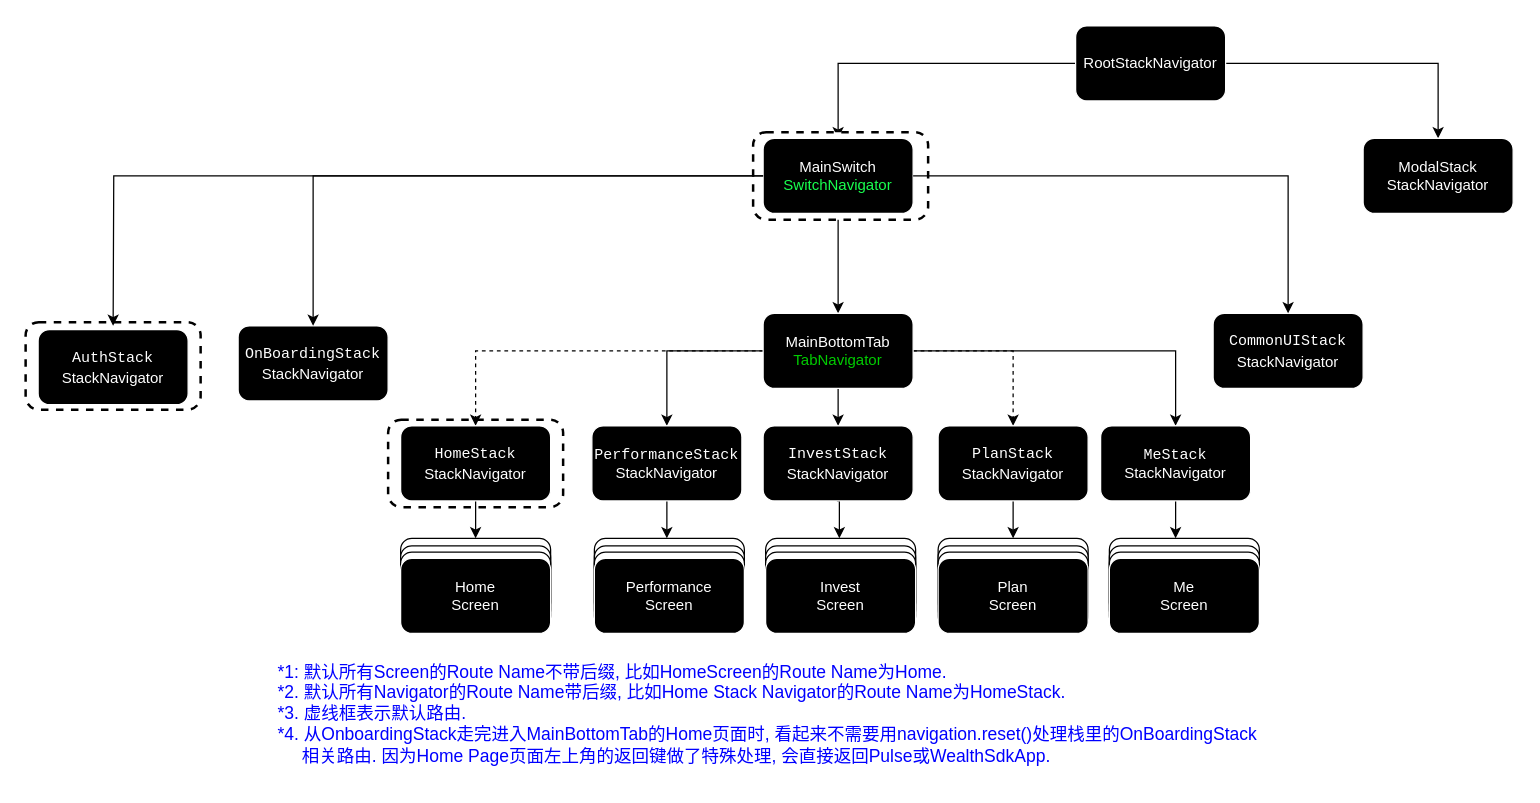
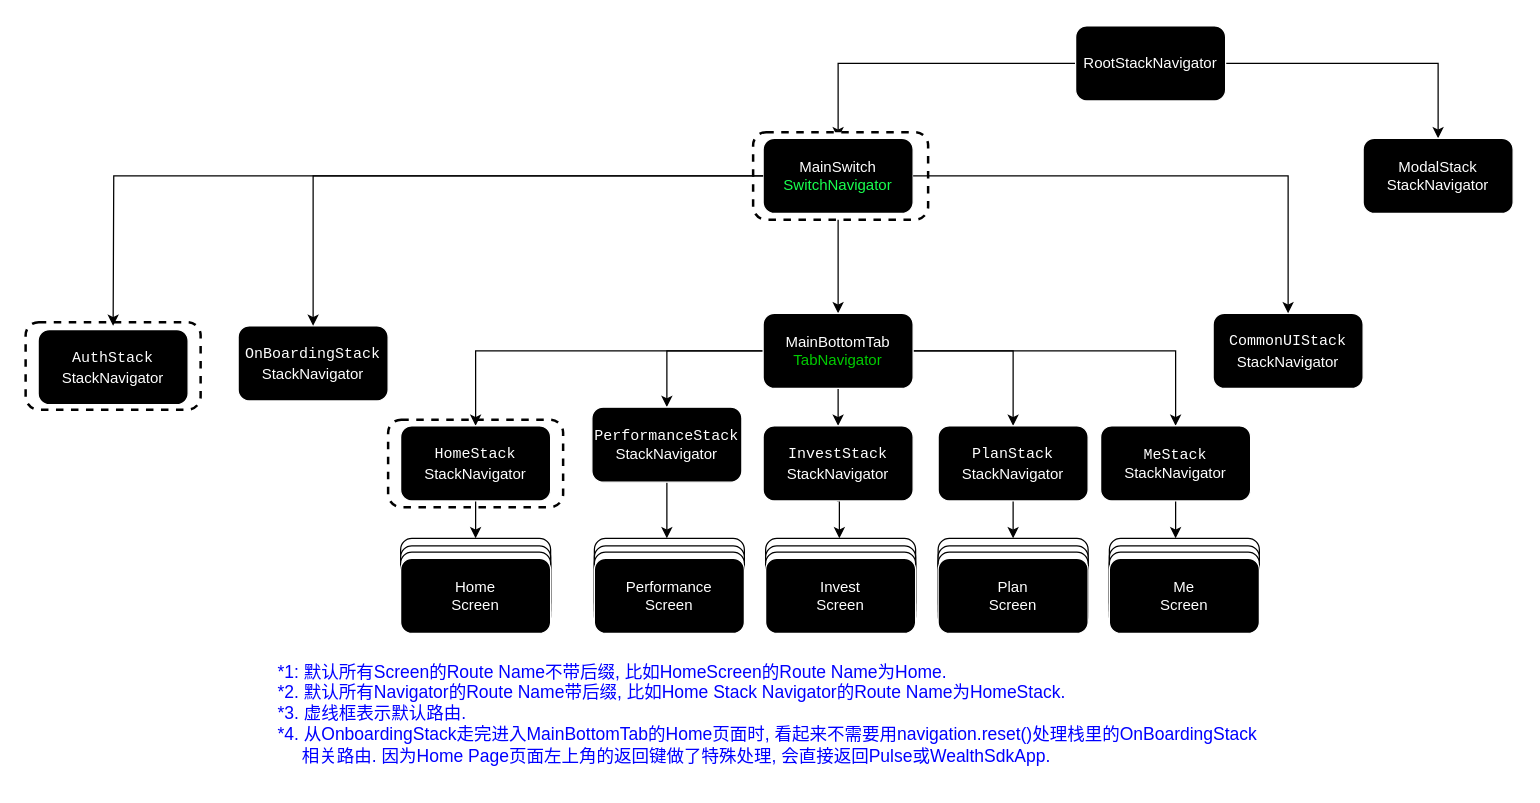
edge "MainBottomTab TabNavigator" -> "HomeStack StackNavigator": style dashed -> solid
edge "MainBottomTab TabNavigator" -> "PlanStack StackNavigator": style dashed -> solid
node "PerformanceStack StackNavigator": moved (667, 463) -> (667, 444)
